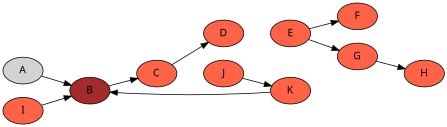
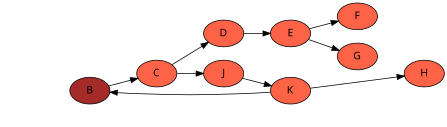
edge "D" -> "E": added
edge "G" -> "H": now "K" -> "H"
node "A": removed
edge "C" -> "J": added
node "I": removed
